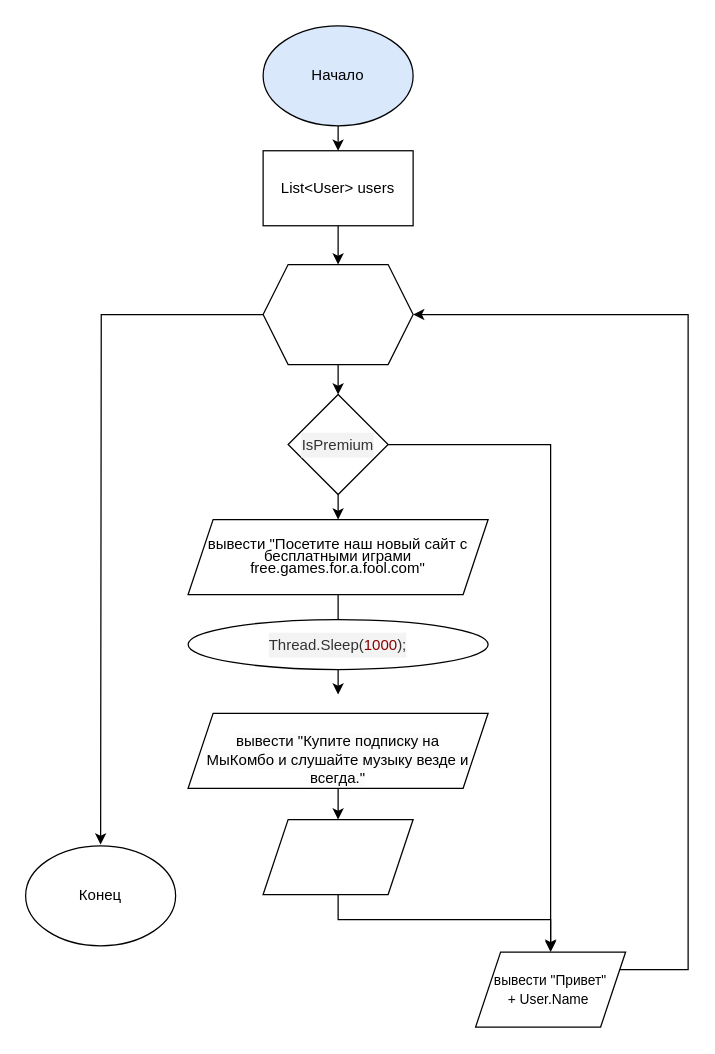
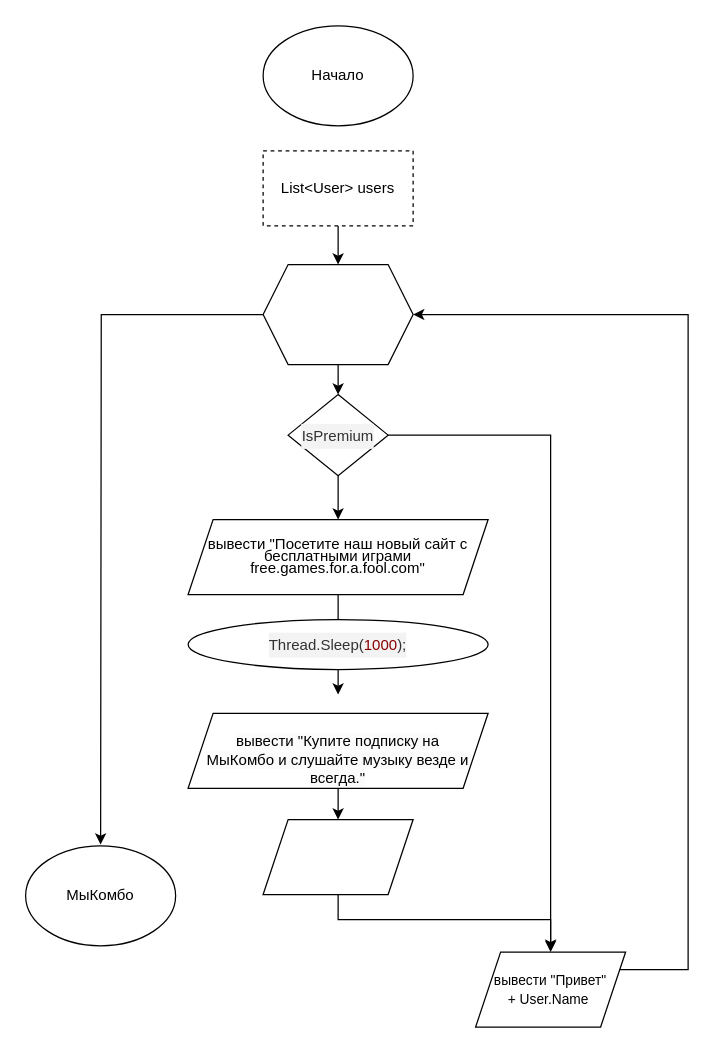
node "Начало": fillcolor #dae8fc -> #ffffff
edge "Начало" -> "List<User> users": removed
node "List<User> users": style solid -> dashed
node "IsPremium": size 100x100 -> 100x81
node "Конец": label "Конец" -> "МыКомбо"
